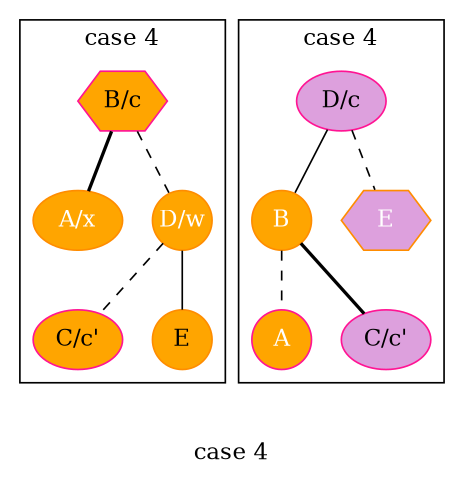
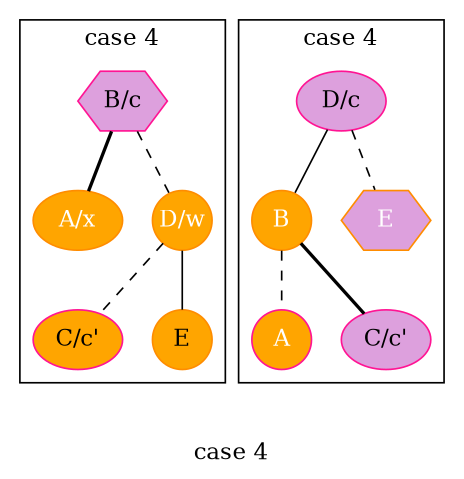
node "B/c": fillcolor orange -> plum
